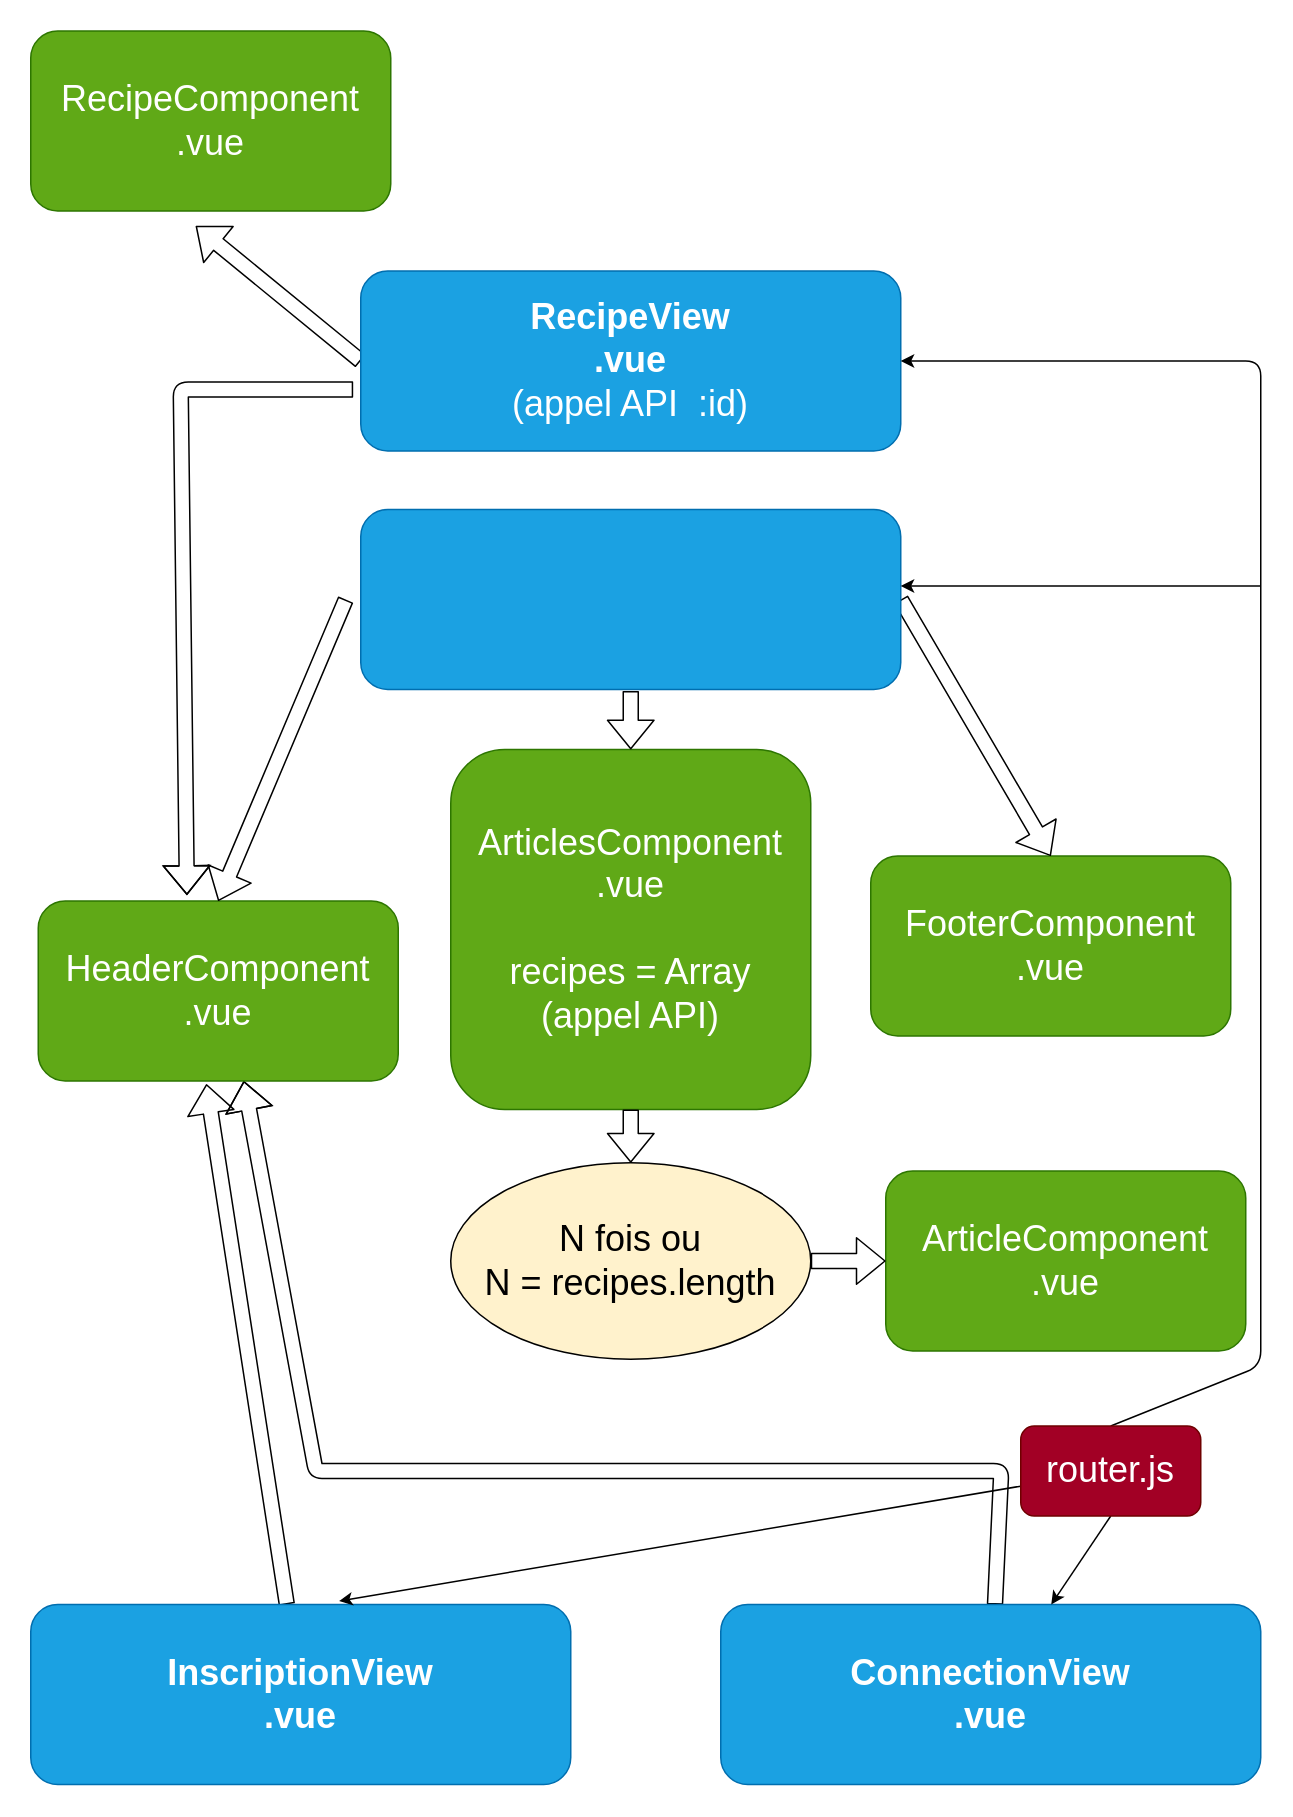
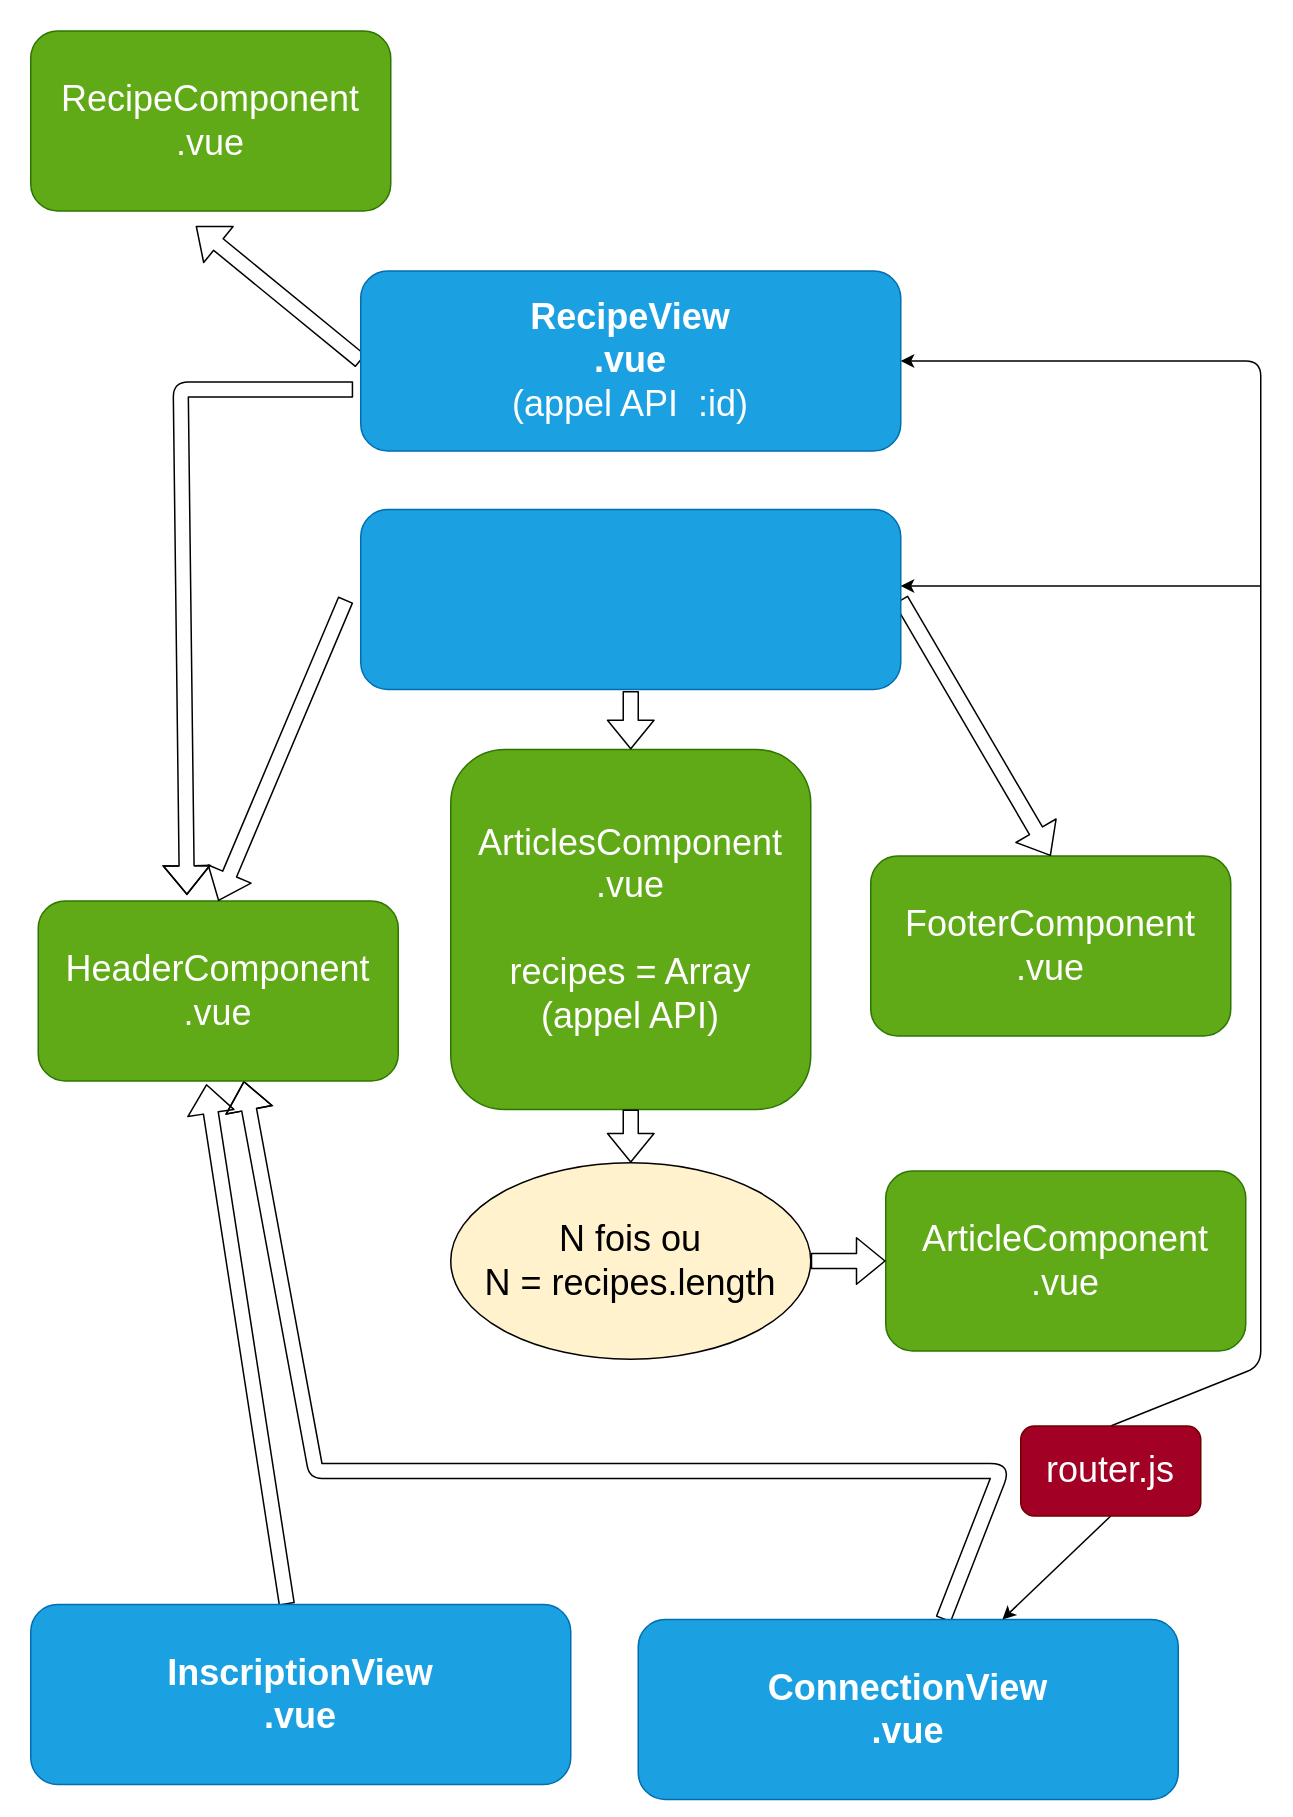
edge "router.js" -> "InscriptionView .vue": removed
node "ConnectionView .vue": moved (991, 1694) -> (908, 1709)
